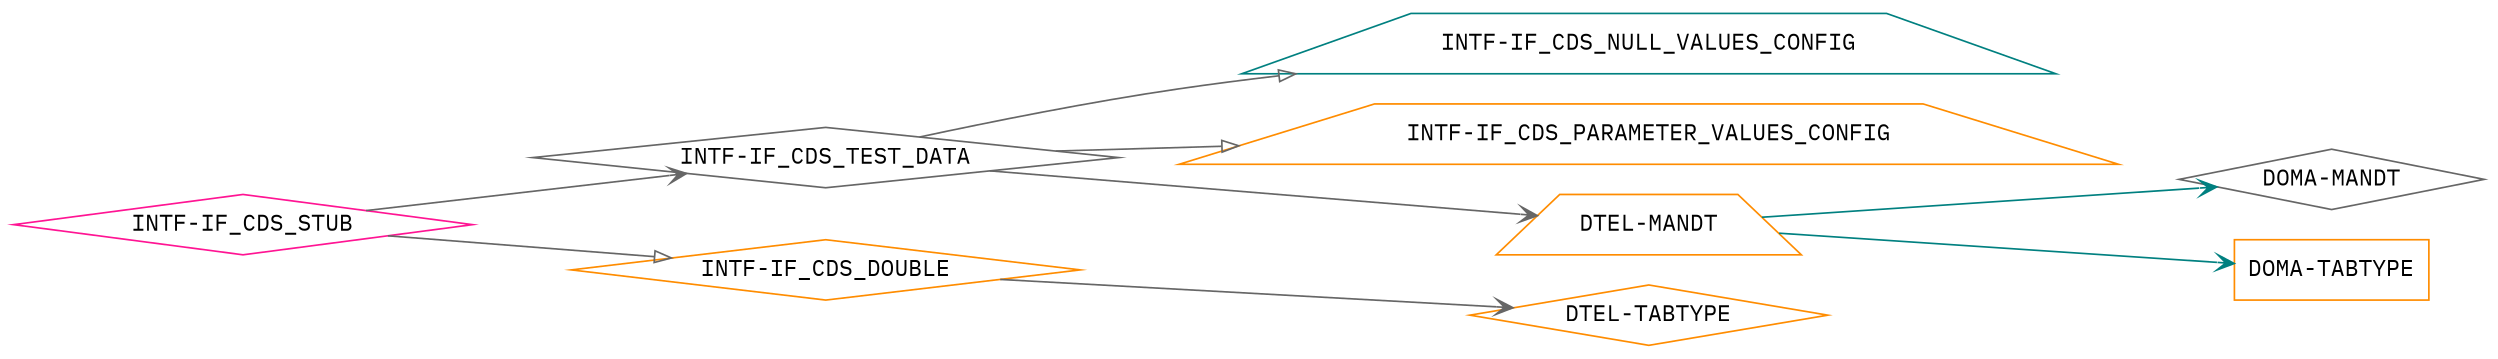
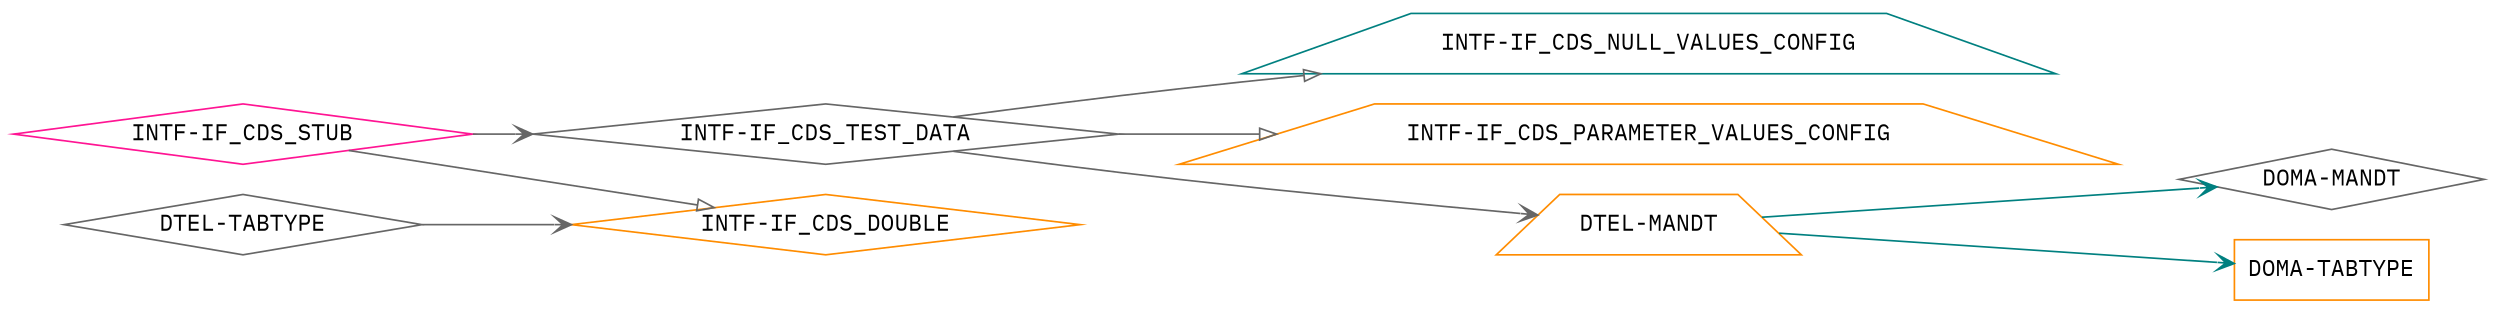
edge "INTF-IF_CDS_DOUBLE" -> "DTEL-TABTYPE": reversed
node "DTEL-TABTYPE": color darkorange -> gray40
